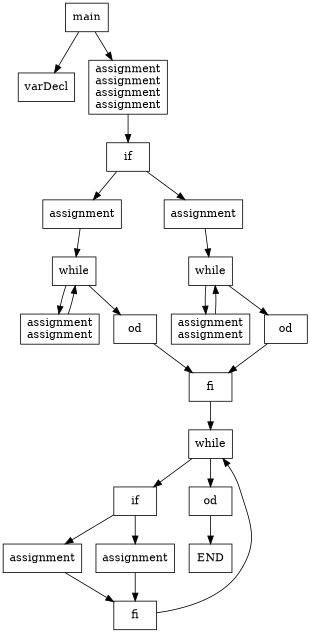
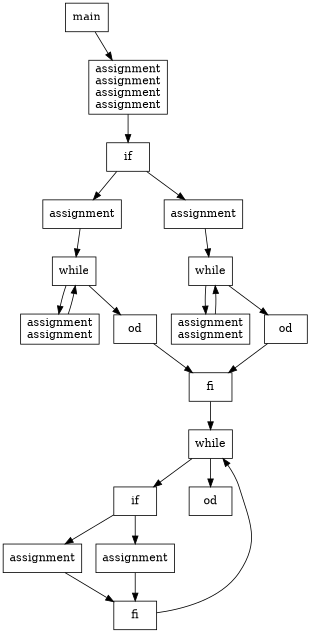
node "varDecl": removed
node "END": removed
